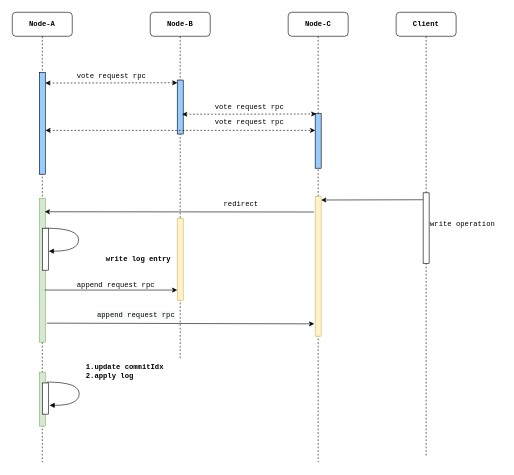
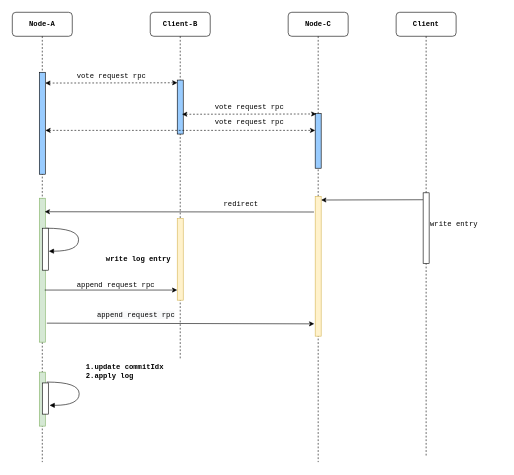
node "Node-B": label "Node-B" -> "Client-B"
node "write operation": label "write operation" -> "write entry"
